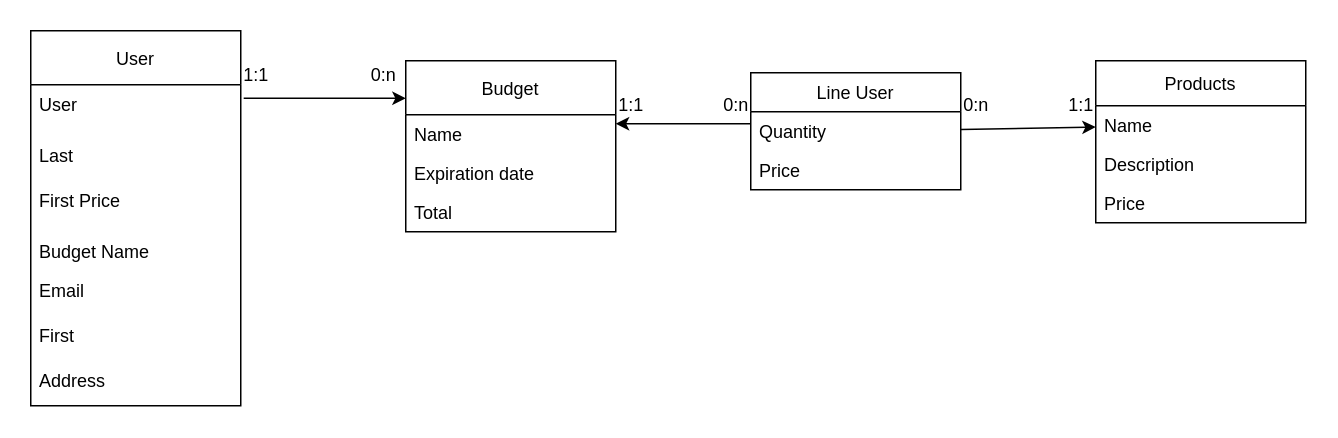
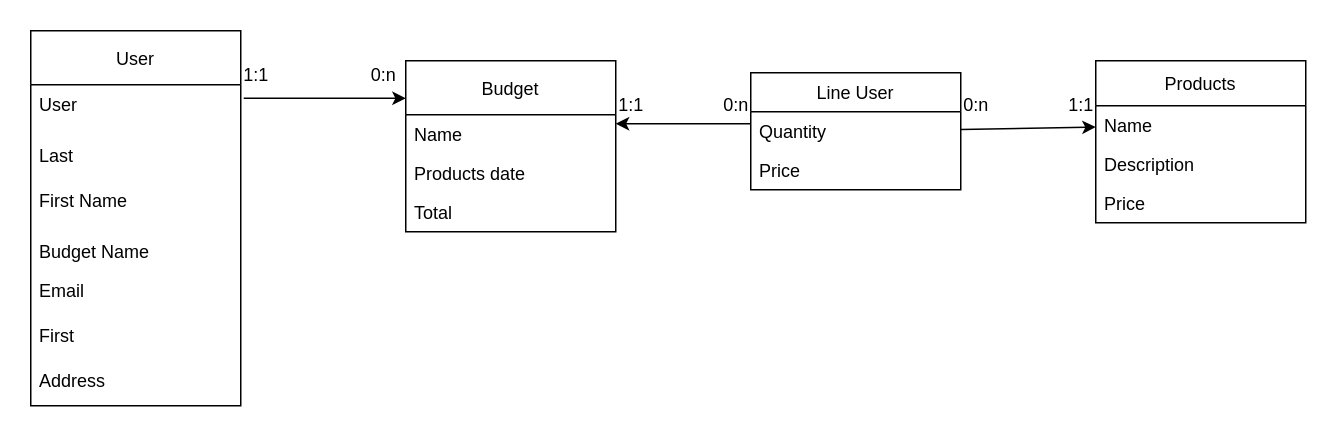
node "Expiration date": label "Expiration date" -> "Products date"
node "First Price": label "First Price" -> "First Name"
